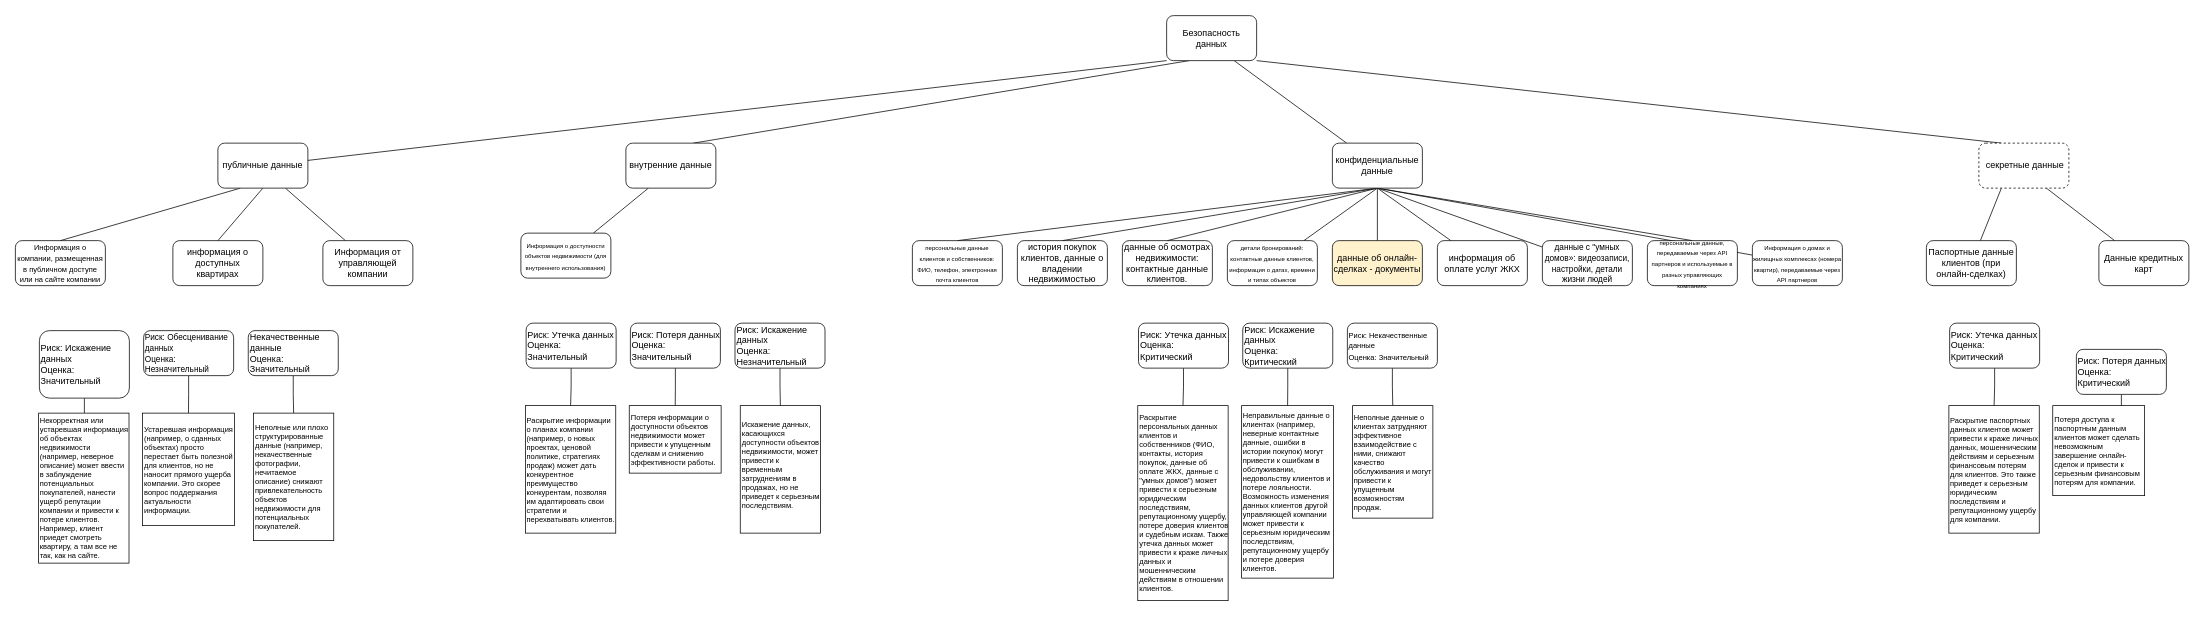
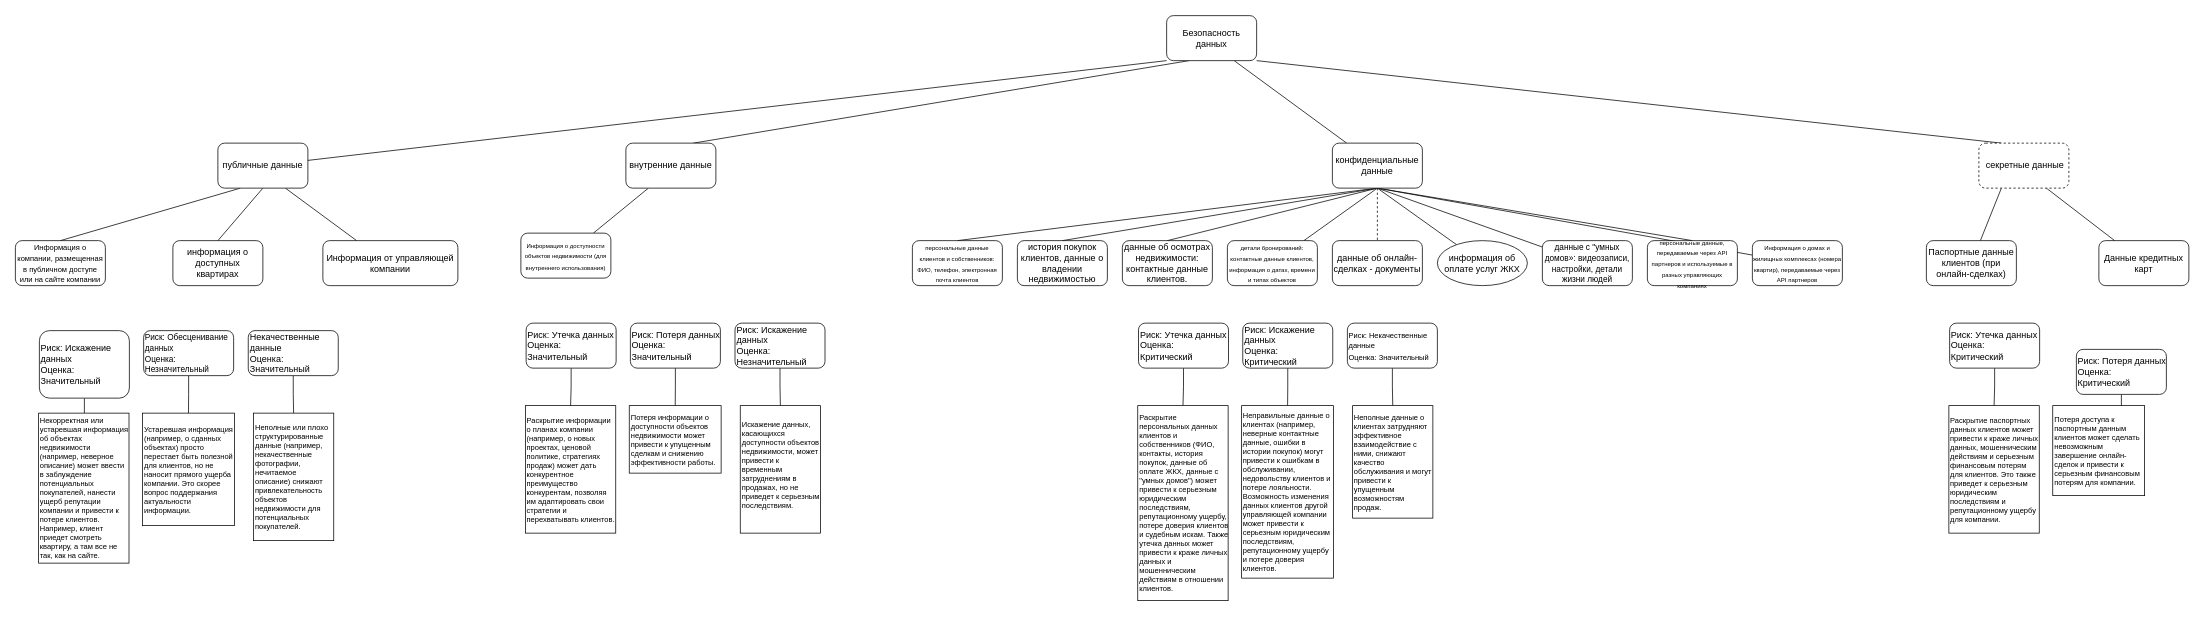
edge "конфиденциальные данные" -- "данные об онлайн-сделках - документы": style solid -> dashed
node "Информация от управляющей компании": size 90x45 -> 135x45
node "данные об онлайн-сделках - документы": fillcolor #fff2cc -> #ffffff
node "информация об оплате услуг ЖКХ": shape rounded rectangle -> ellipse
